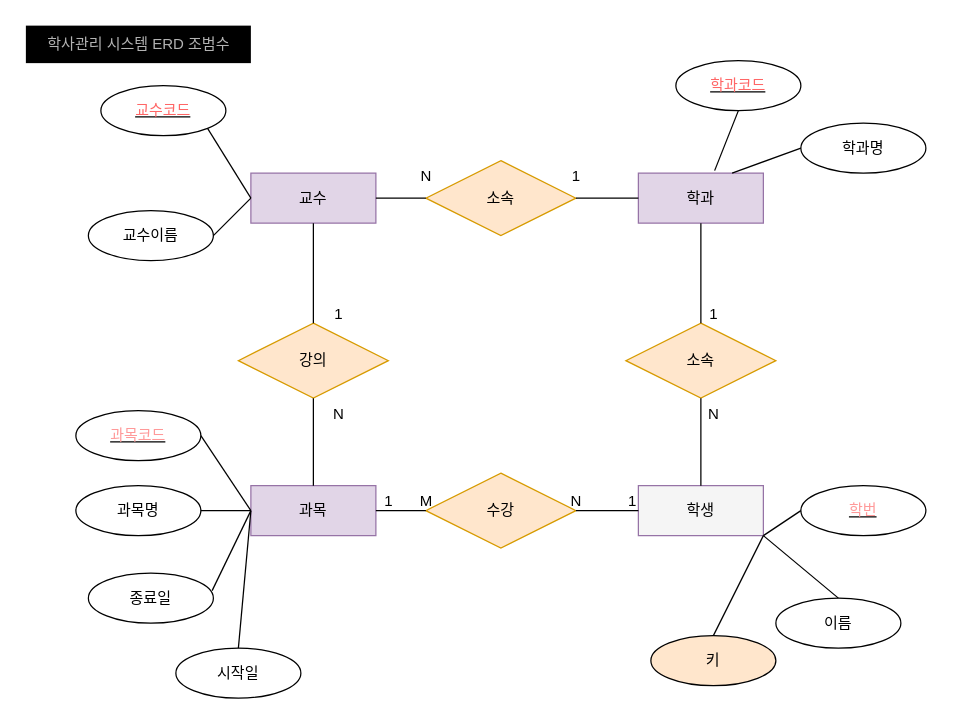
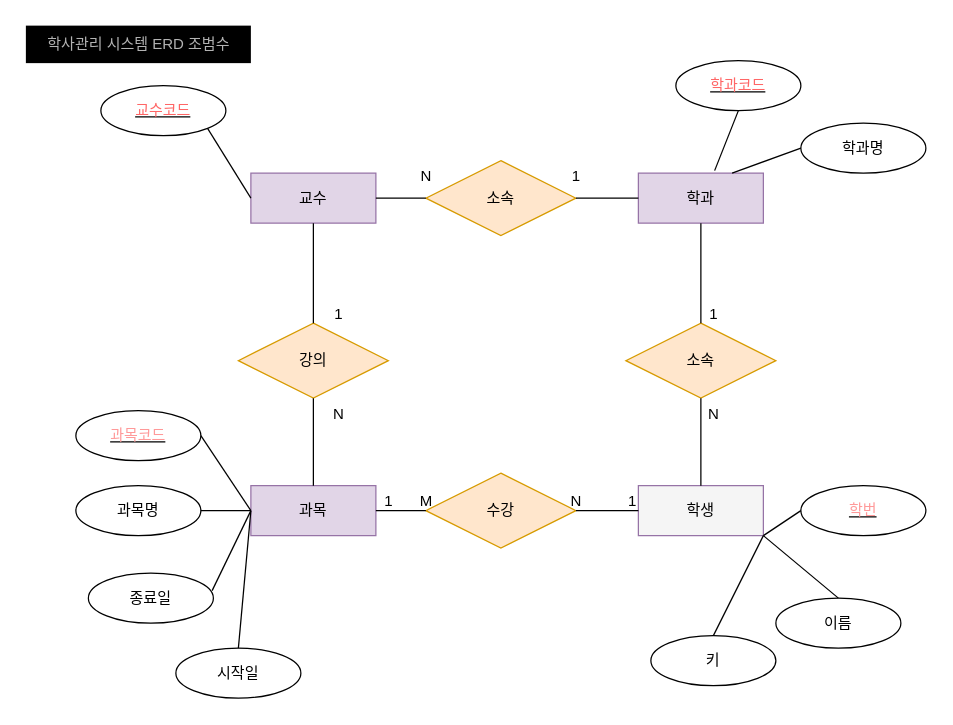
edge "교수" -- "교수이름": removed
node "교수이름": removed
node "키": fillcolor #ffe6cc -> #ffffff
